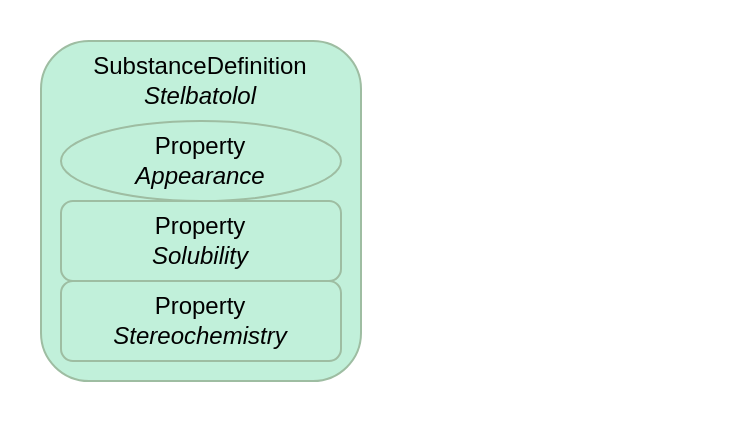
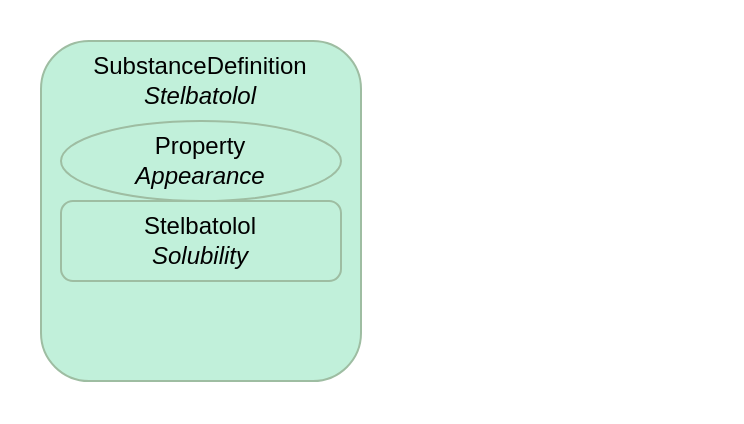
node "Property Solubility": label "Property Solubility" -> "Stelbatolol Solubility"
node "Property Stereochemistry": removed
